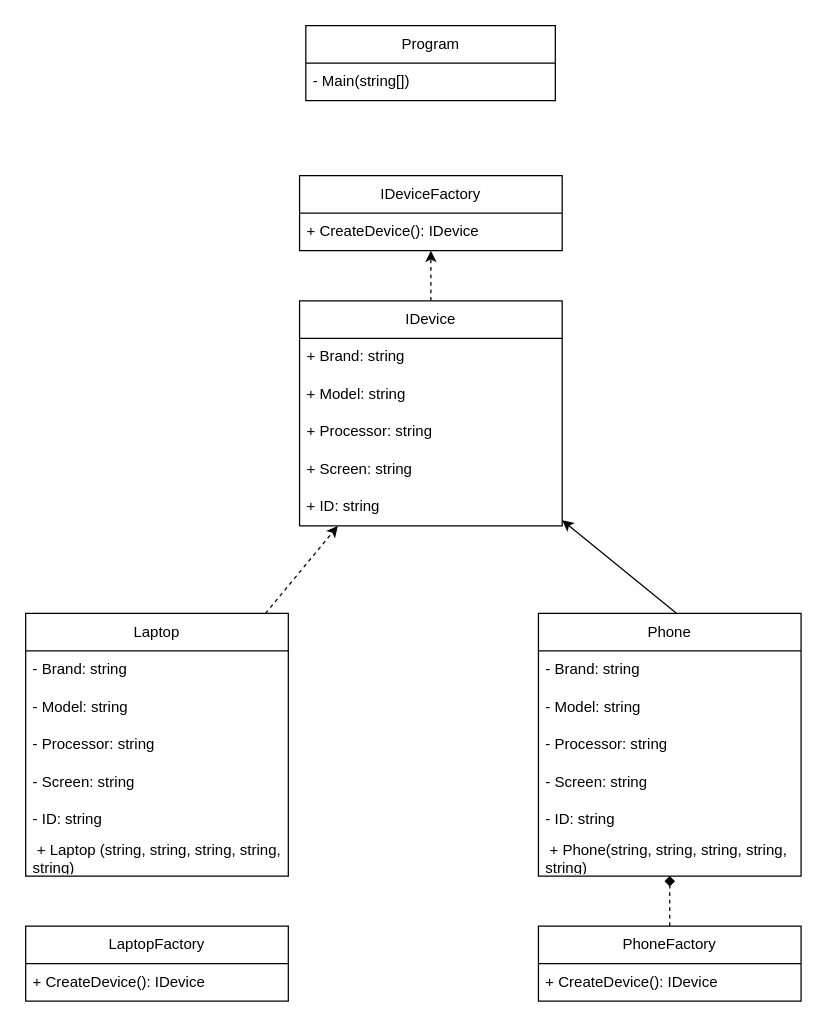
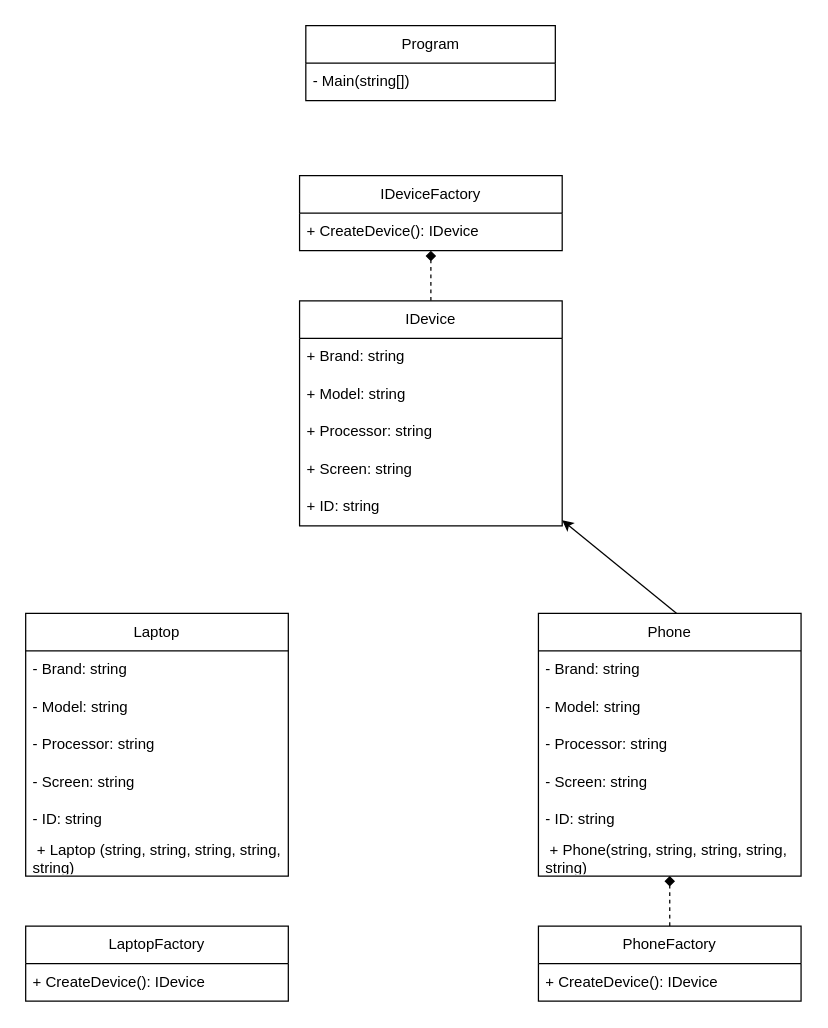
edge "IDevice" -> "IDeviceFactory": arrowhead classic -> diamond
edge "Laptop" -> "IDevice": removed
